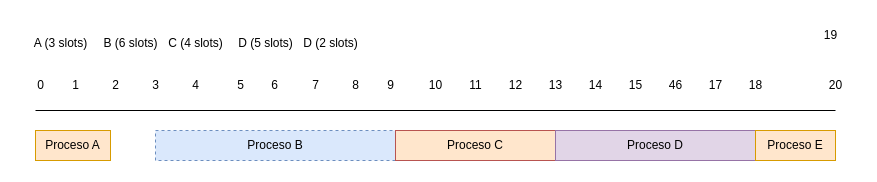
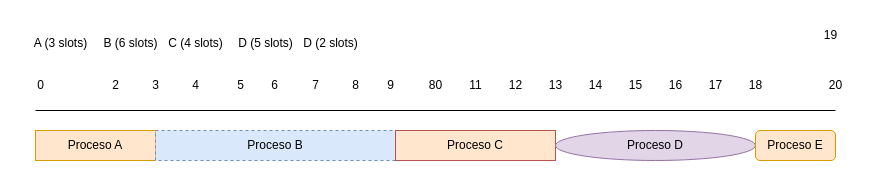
node "1": removed
node "10": label "10" -> "80"
node "46": label "46" -> "16"
node "Proceso A": size 75x30 -> 120x30
node "Proceso D": shape rectangle -> ellipse
node "Proceso E": shape rectangle -> rounded rectangle
